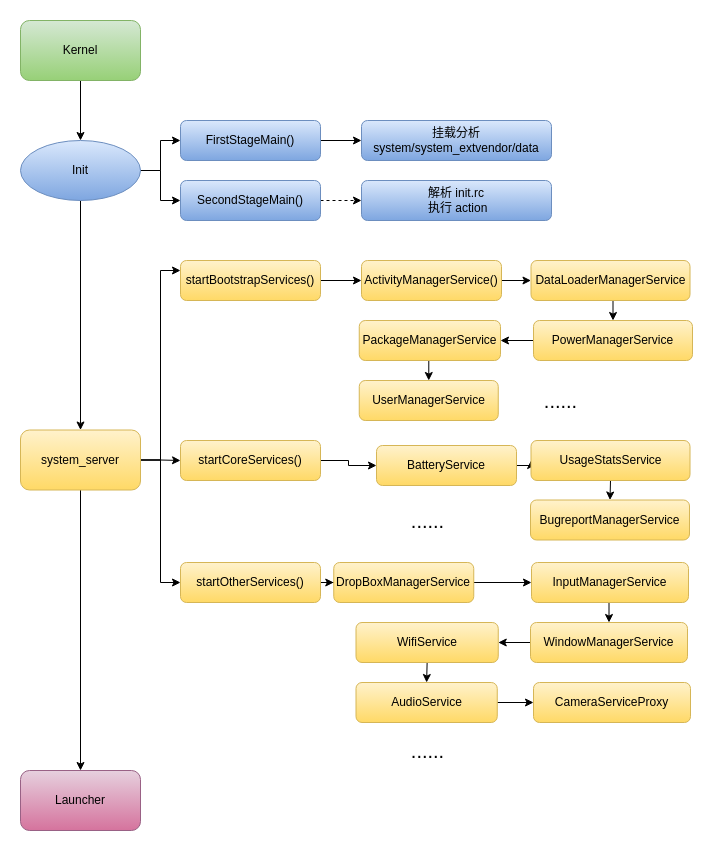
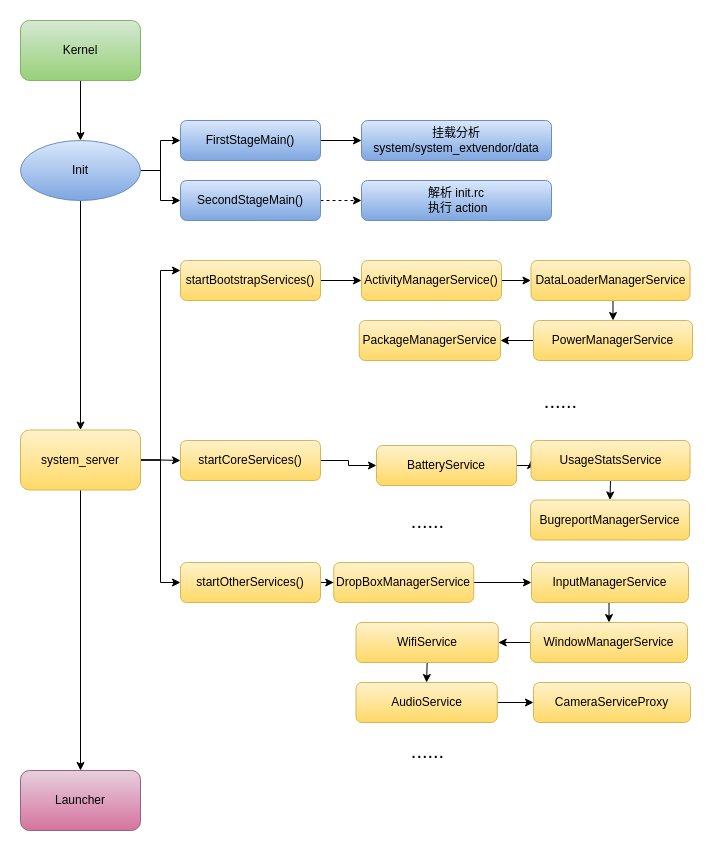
edge "PackageManagerService" -> "UserManagerService": removed
node "UserManagerService": removed
